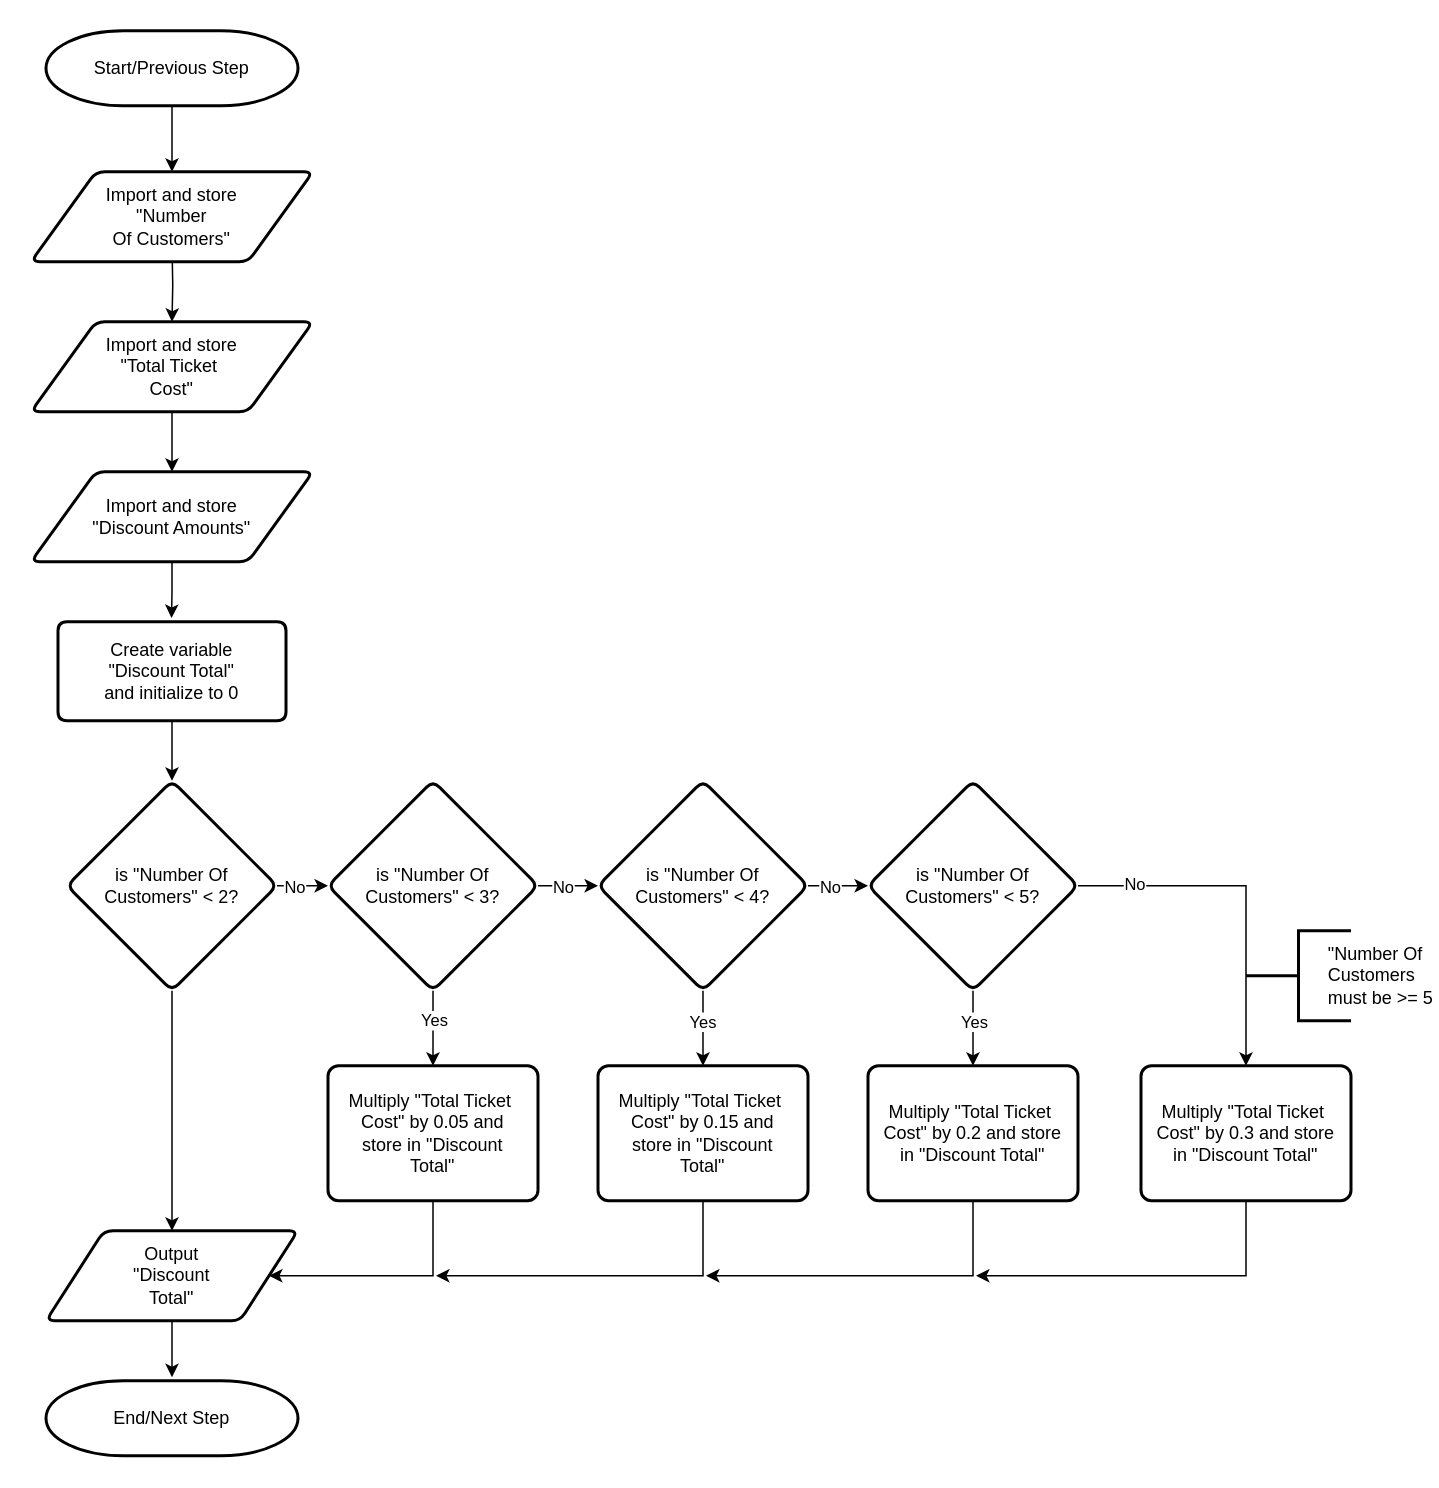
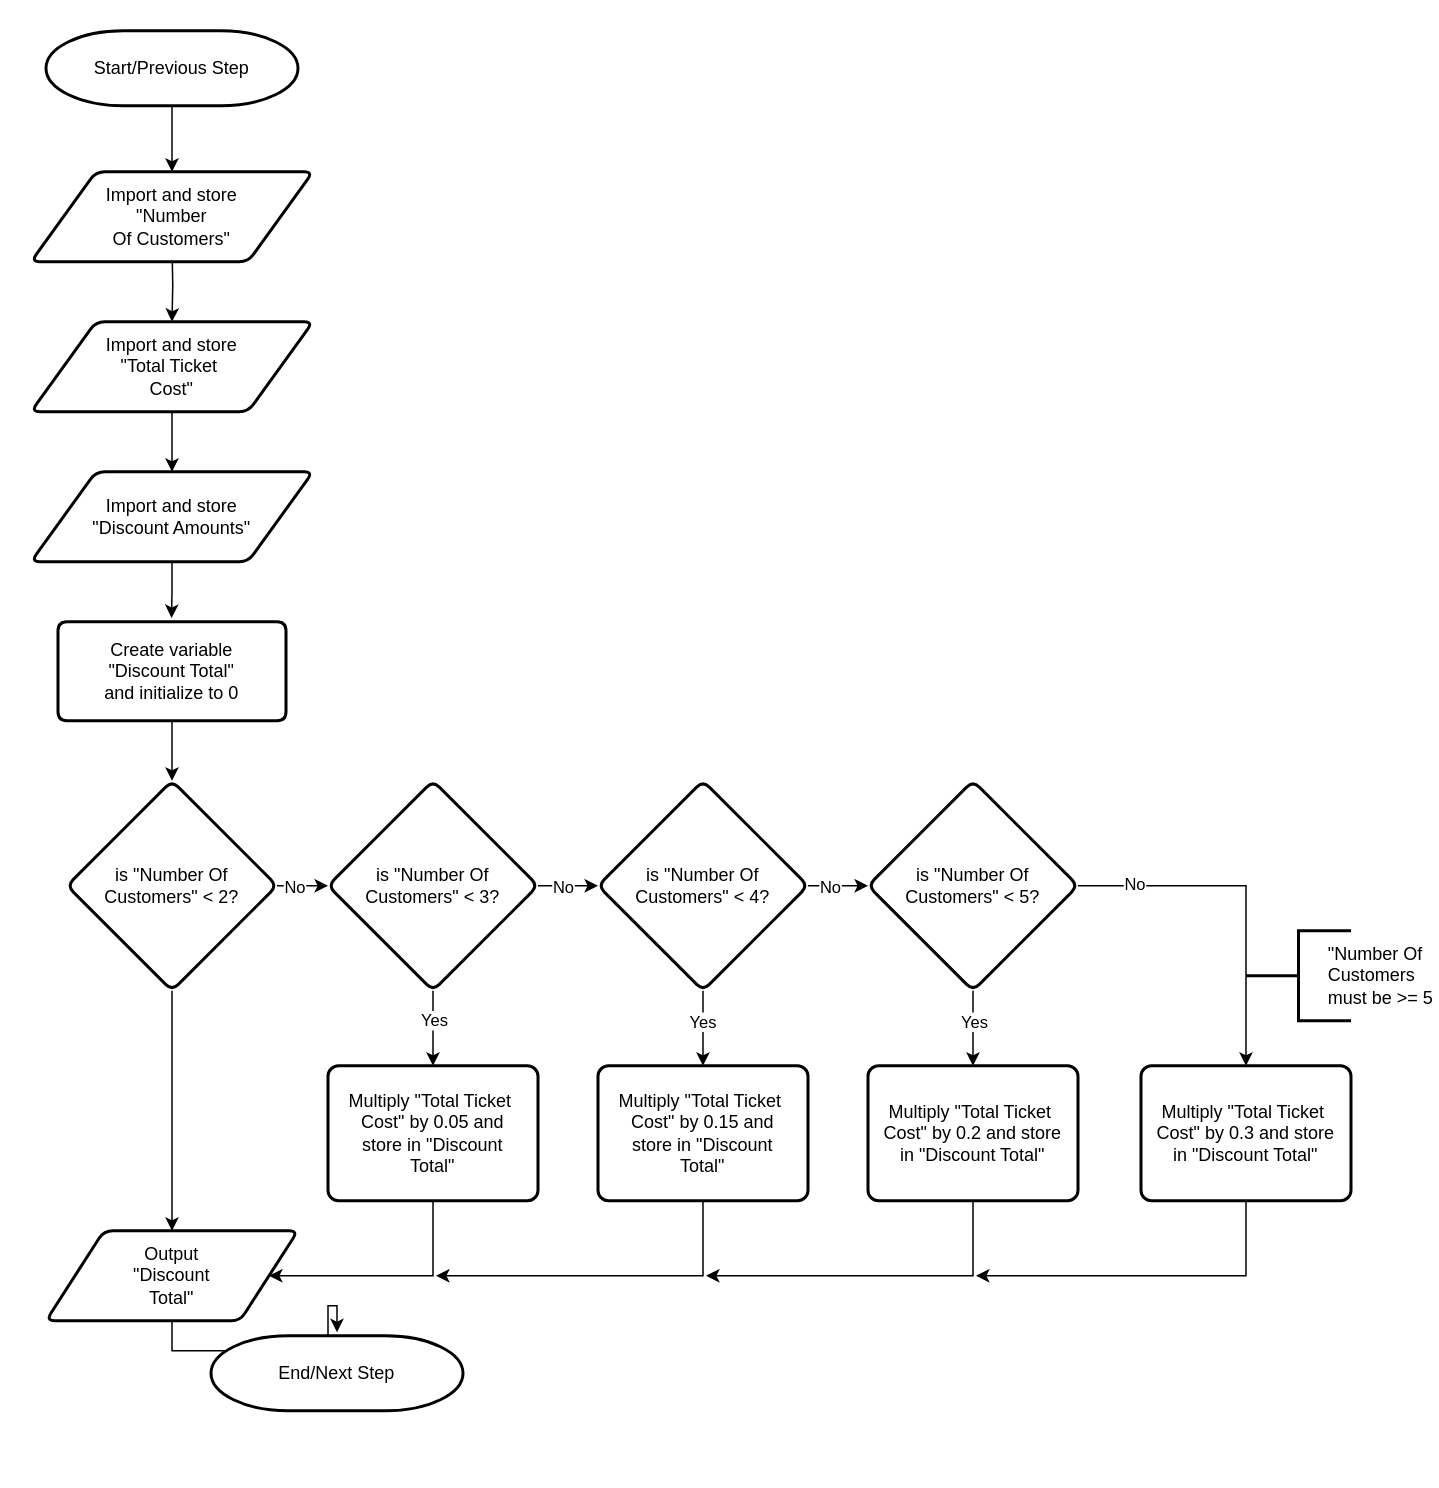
node "End/Next Step": moved (172, 1418) -> (337, 1373)
